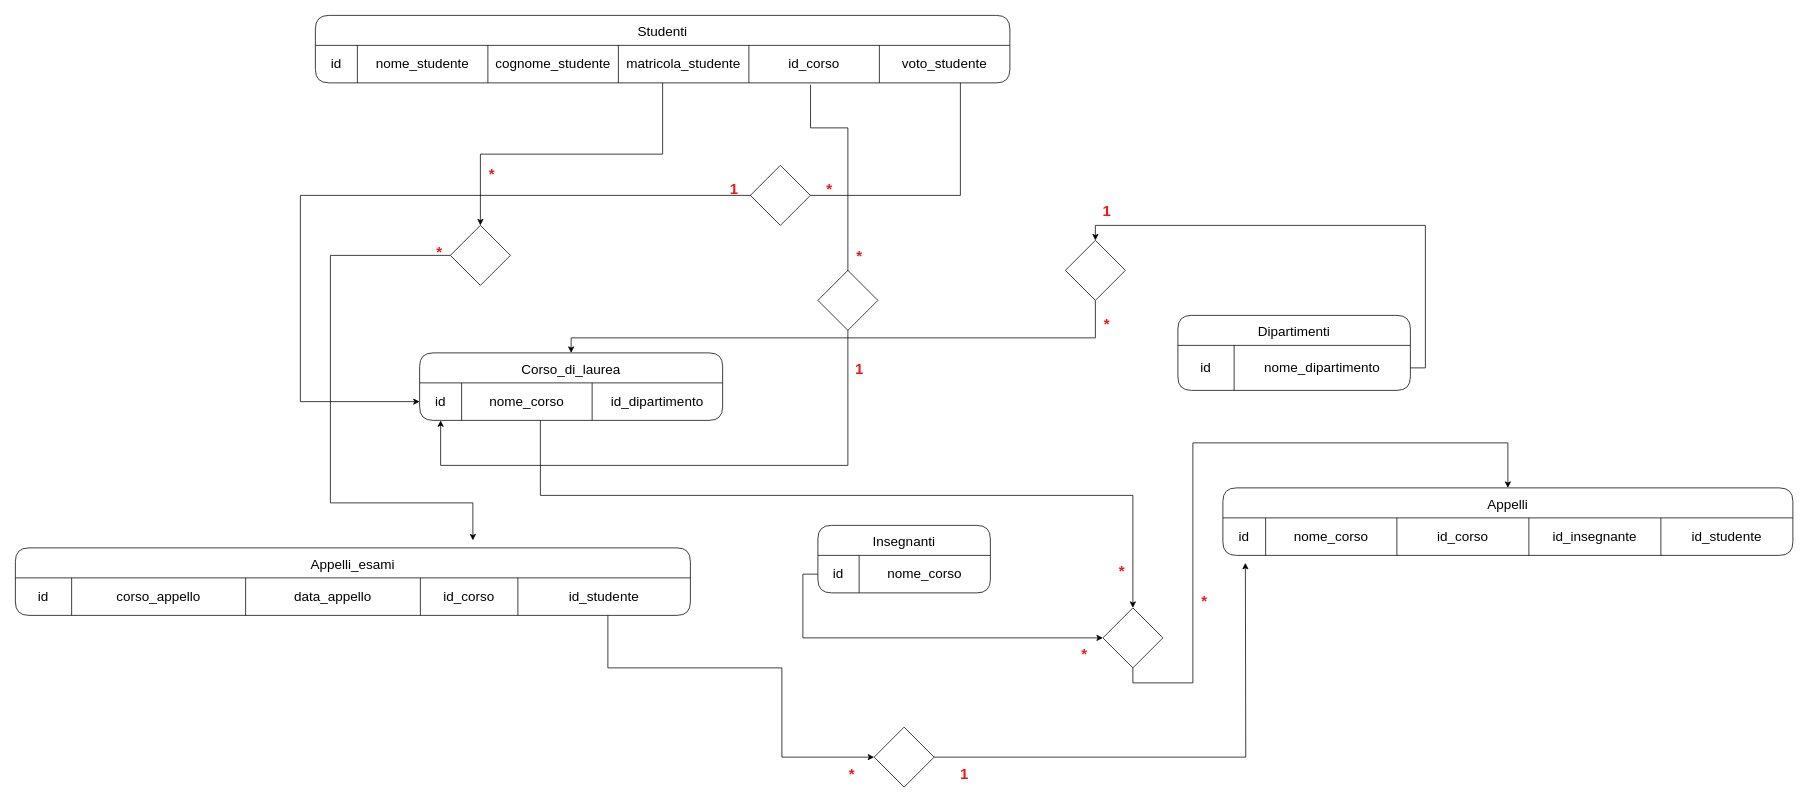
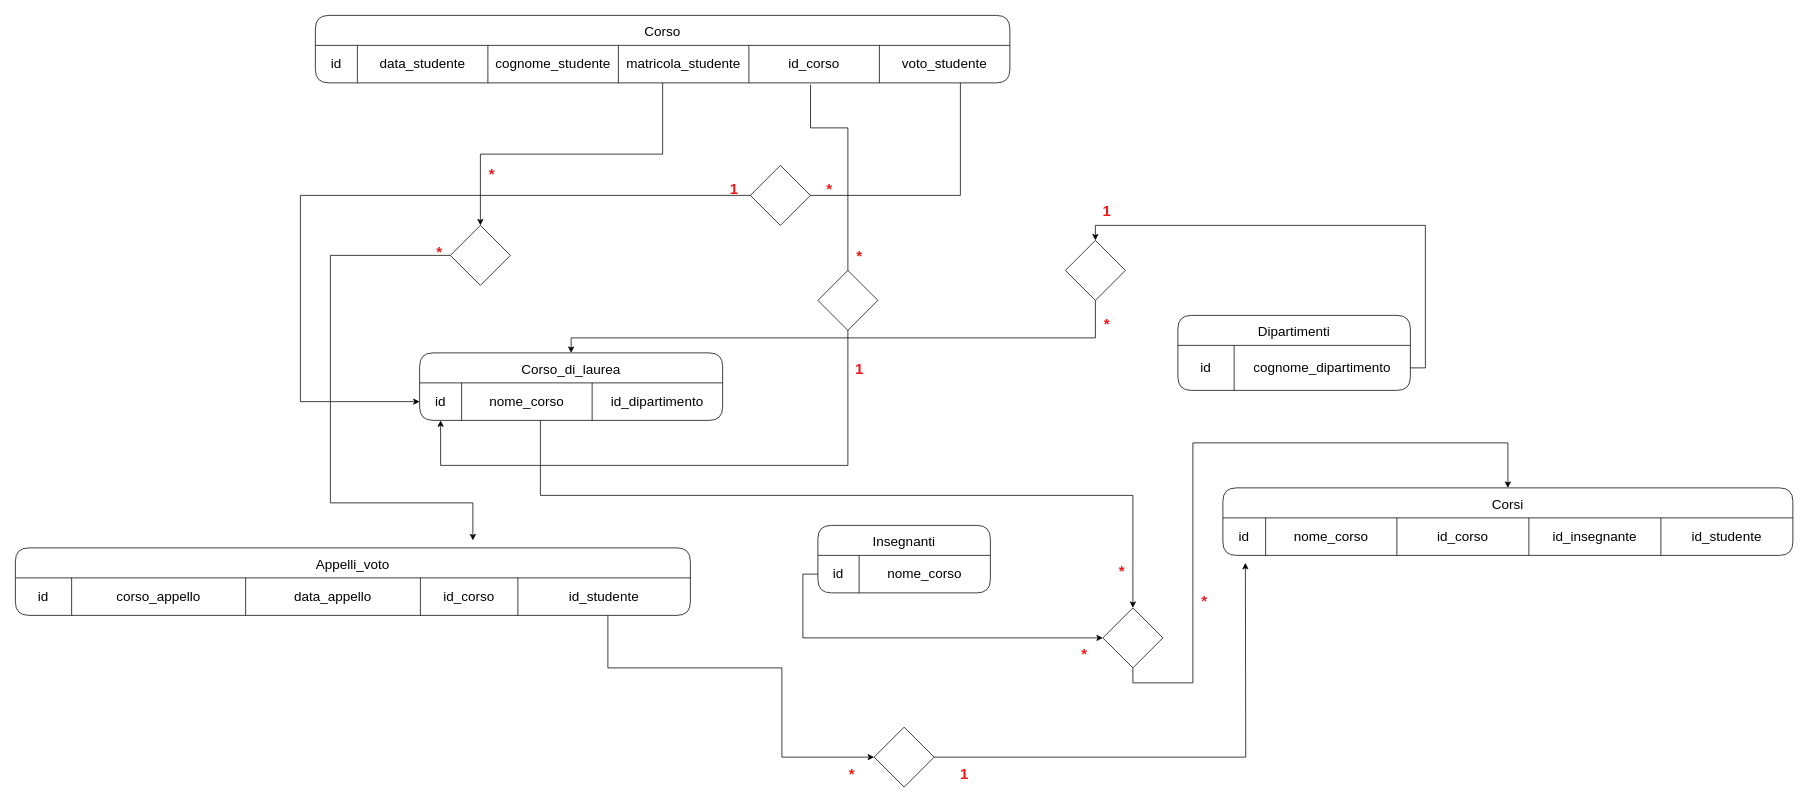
node "Studenti": label "Studenti" -> "Corso"
node "nome_studente": label "nome_studente" -> "data_studente"
node "nome_dipartimento": label "nome_dipartimento" -> "cognome_dipartimento"
node "Appelli": label "Appelli" -> "Corsi"
node "Appelli_esami": label "Appelli_esami" -> "Appelli_voto"
